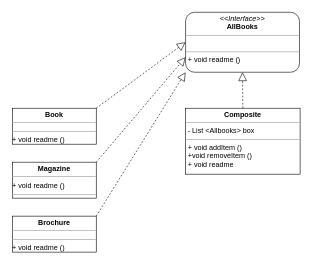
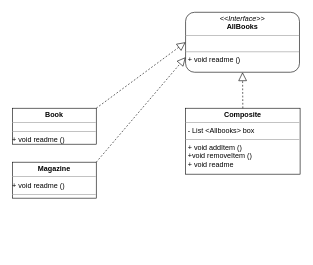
edge "Brochure + void readme ()" -> "<<Interface>> AllBooks + void readme ()": removed
node "Brochure + void readme ()": removed
